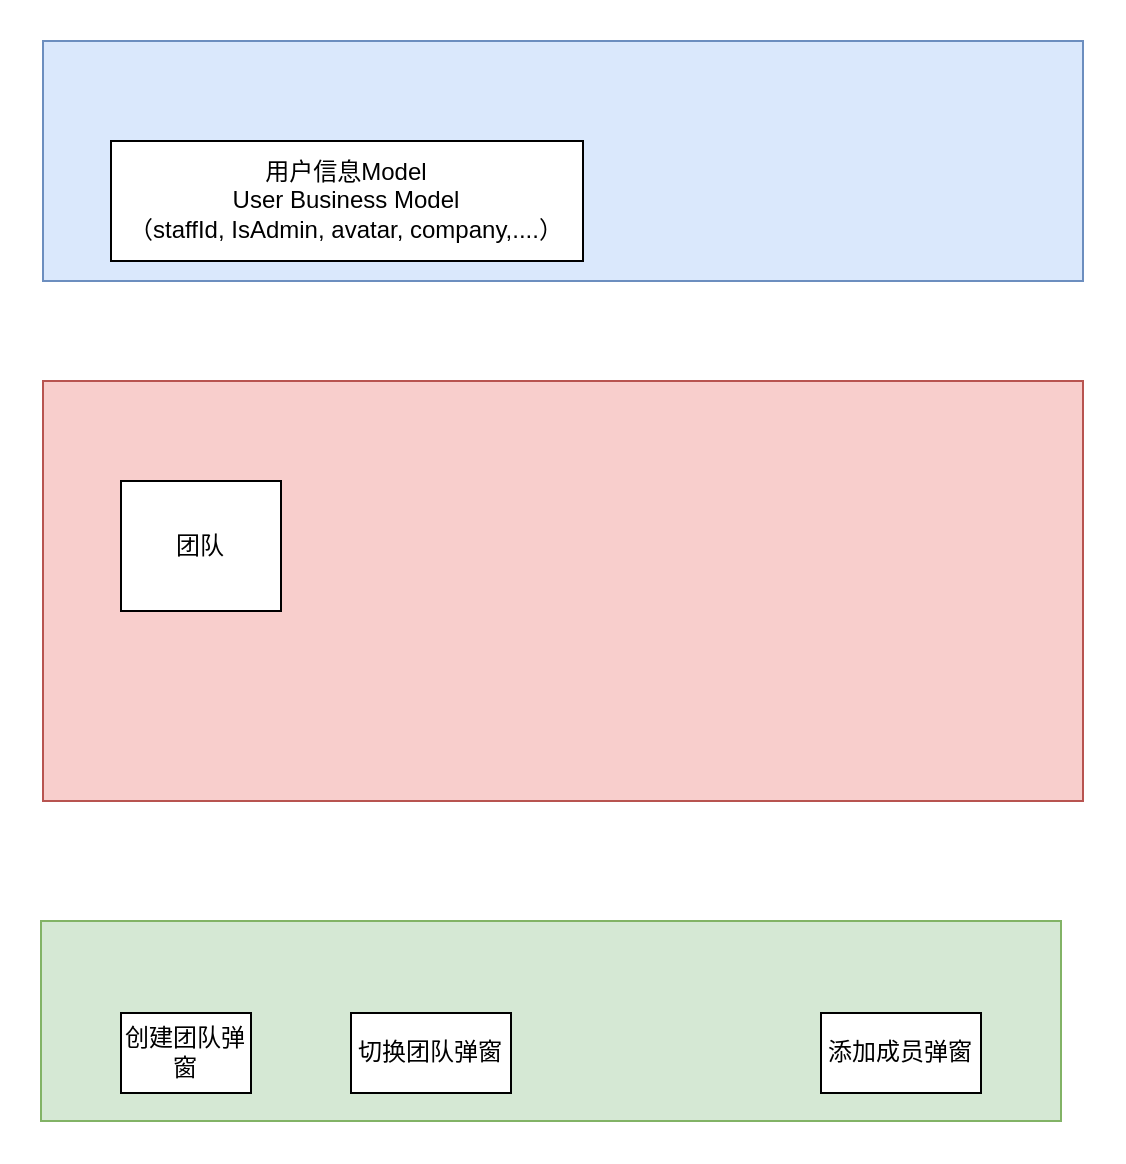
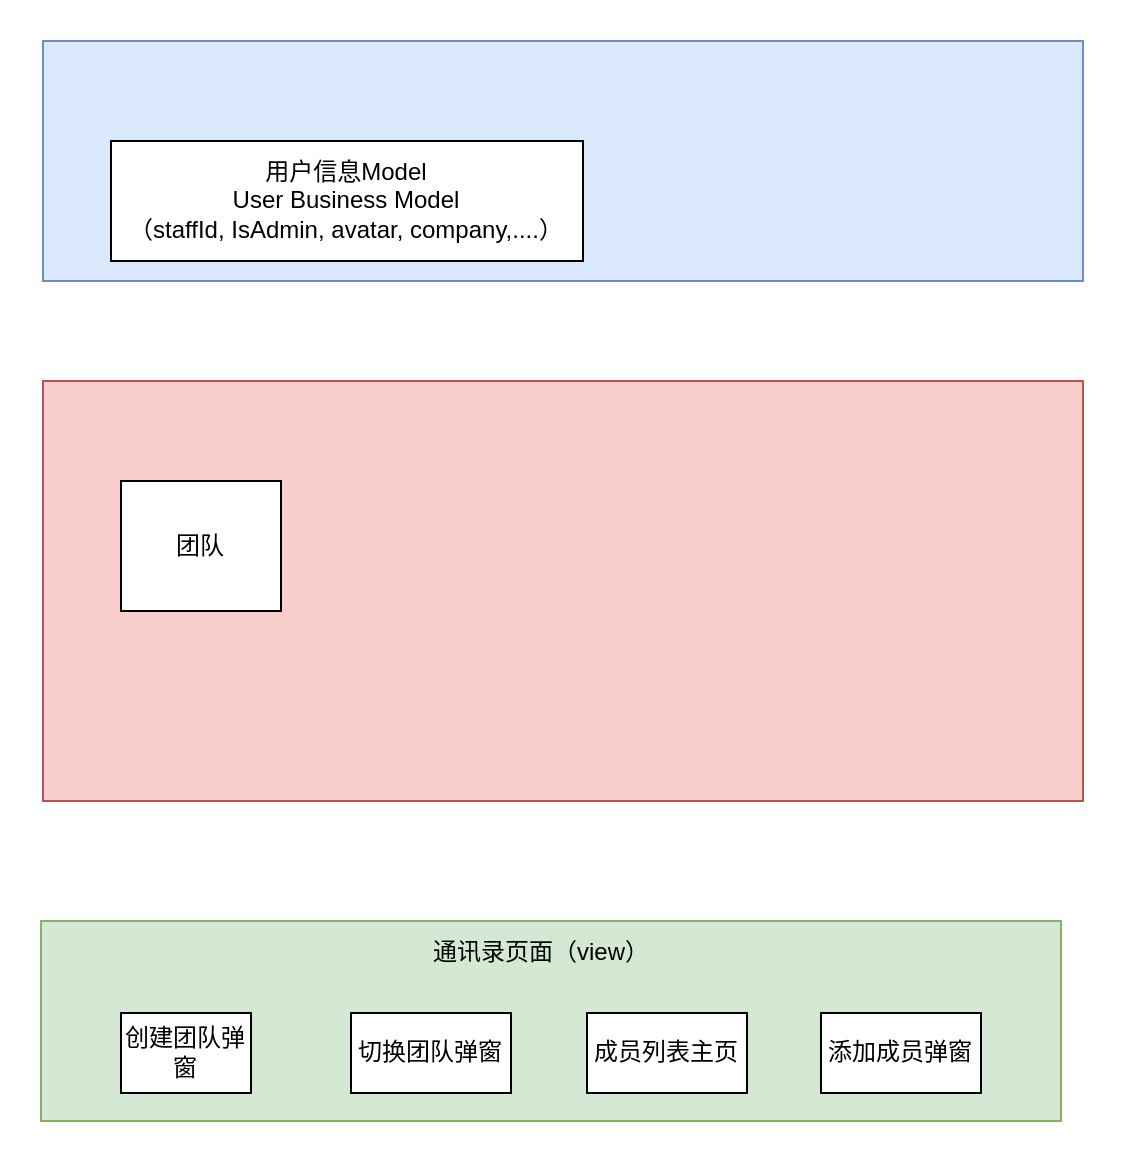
node "通讯录页面（view）": added
node "成员列表主页": added
